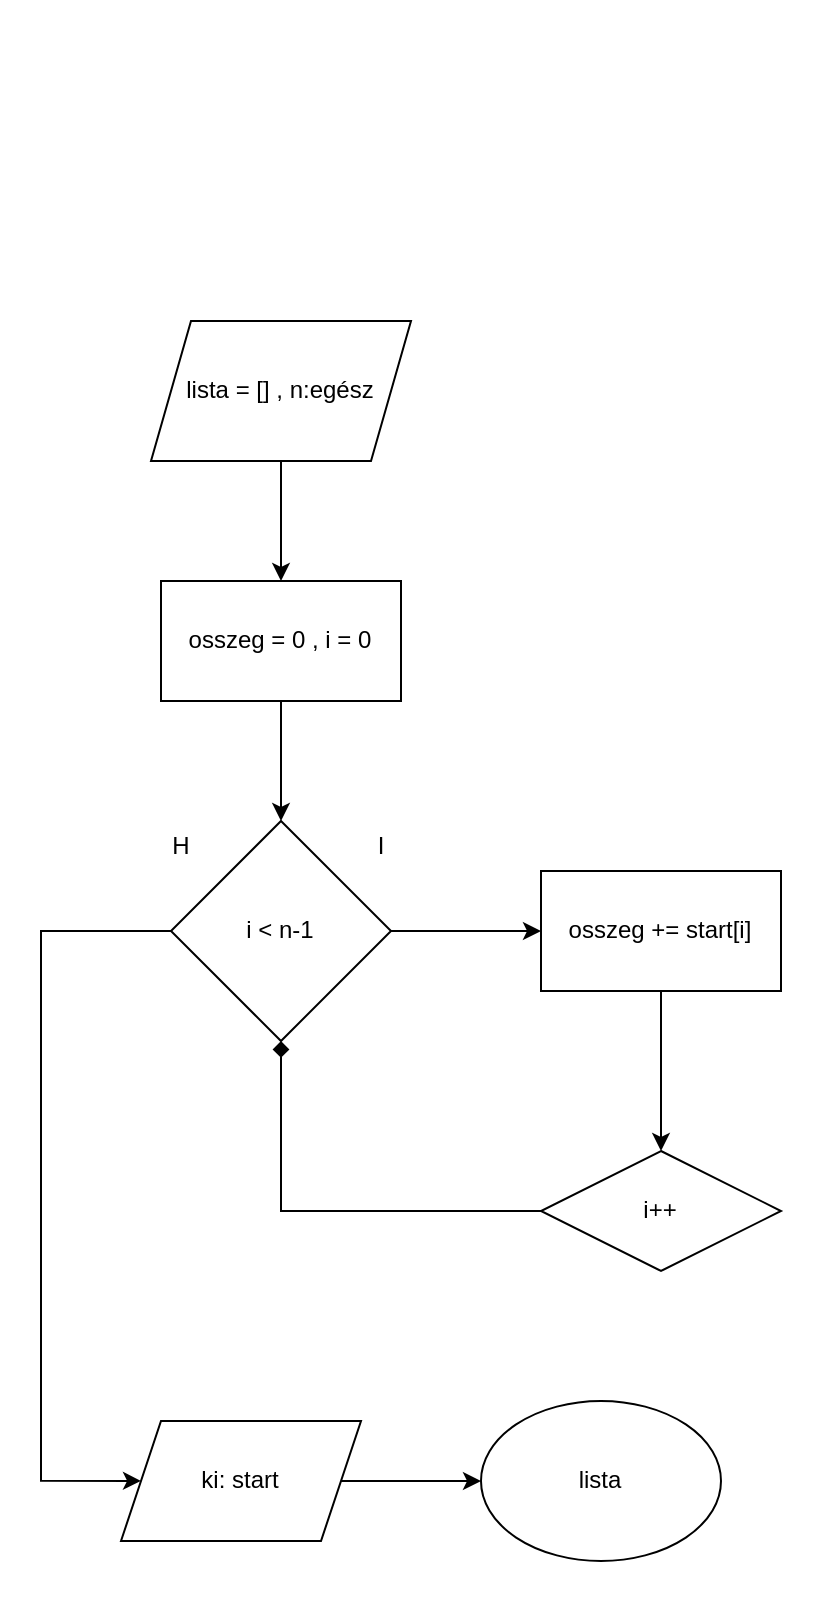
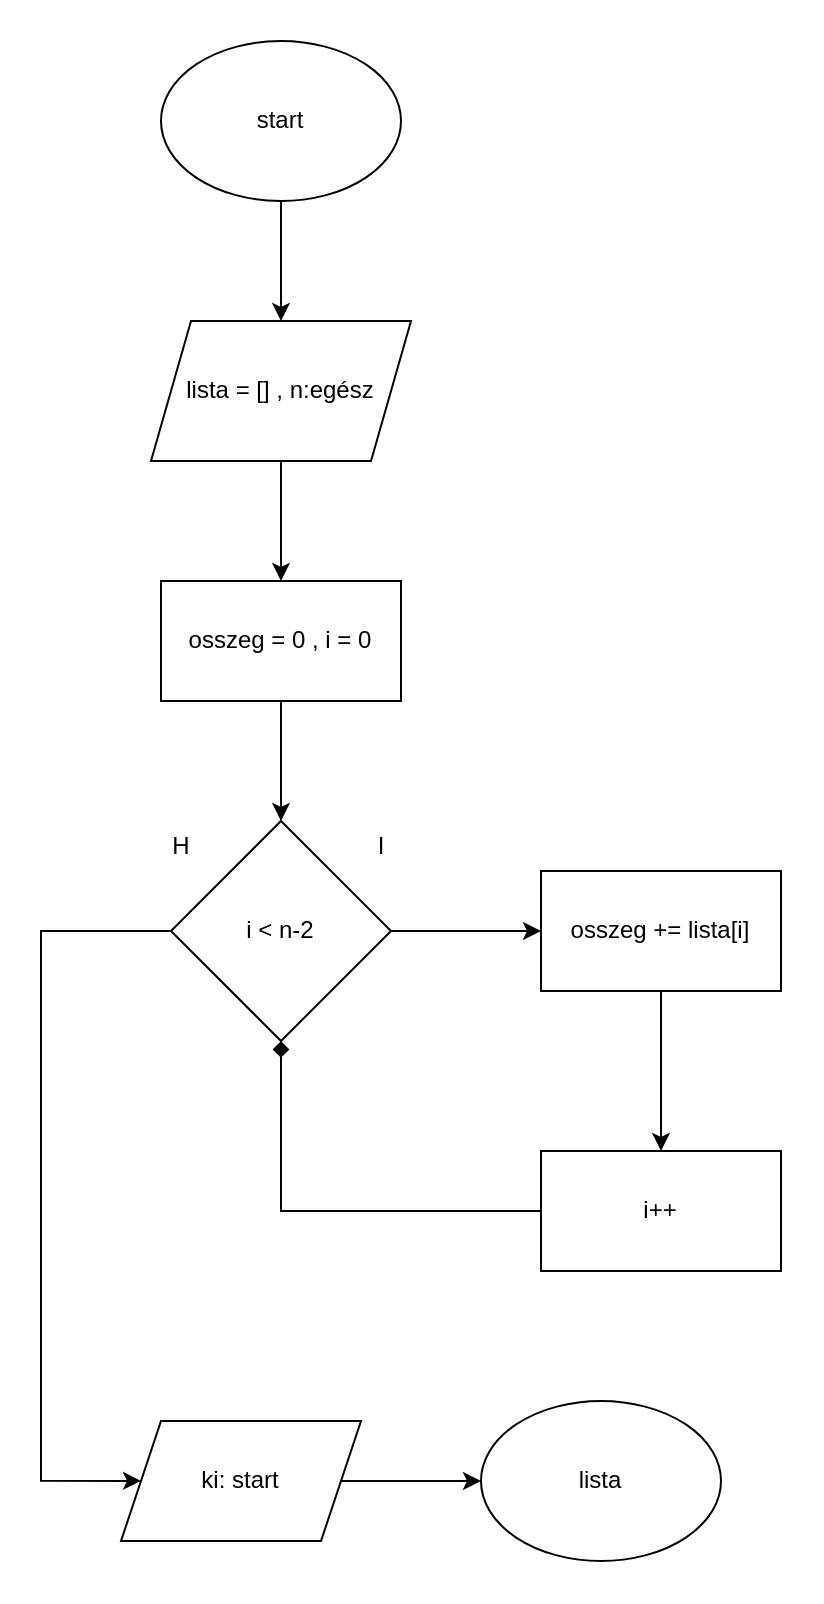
node "start": added
edge "start" -> "lista = [] , n:egész": added
node "i < n-1": label "i < n-1" -> "i < n-2"
node "osszeg += start[i]": label "osszeg += start[i]" -> "osszeg += lista[i]"
node "i++": shape diamond -> rectangle
